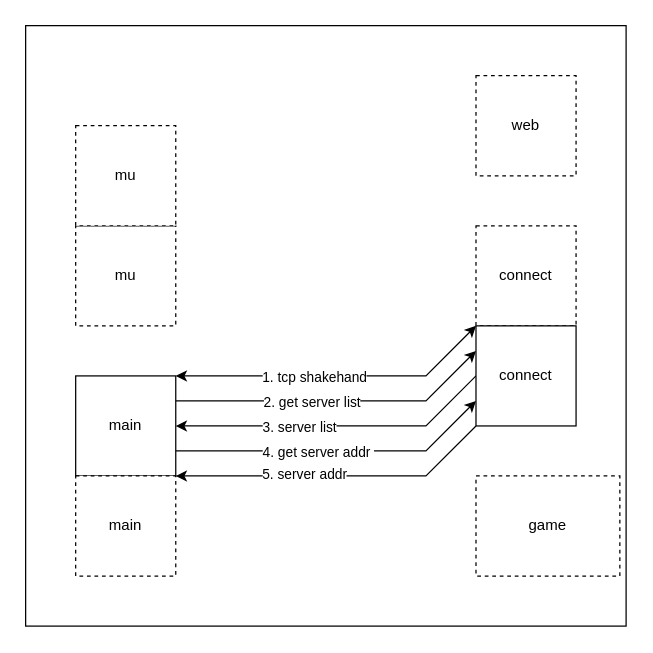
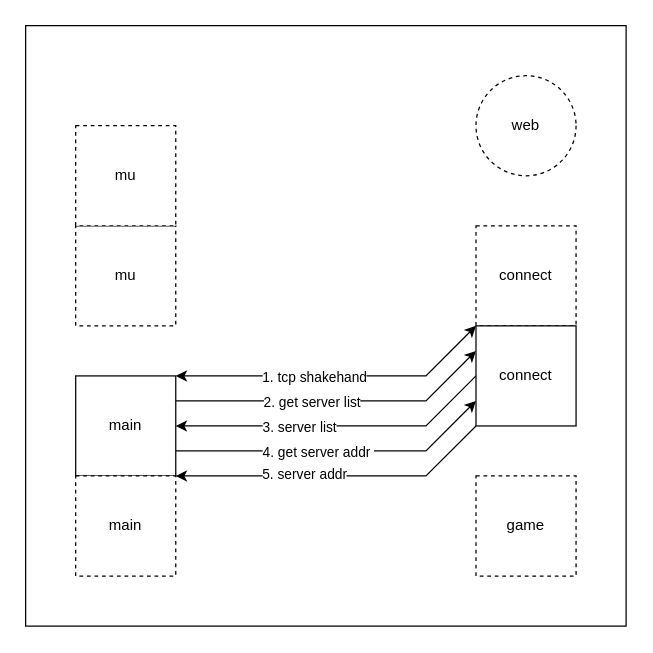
node "web": shape rectangle -> ellipse
node "game": size 144x100 -> 100x100
